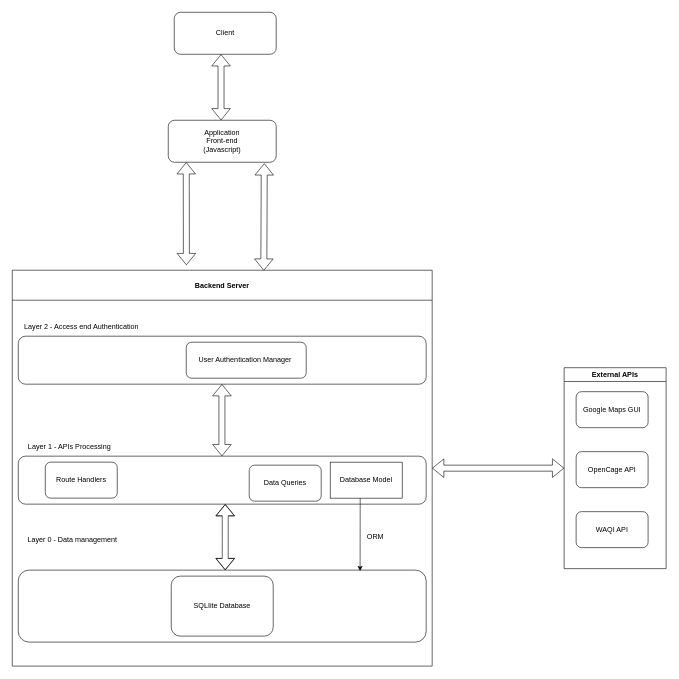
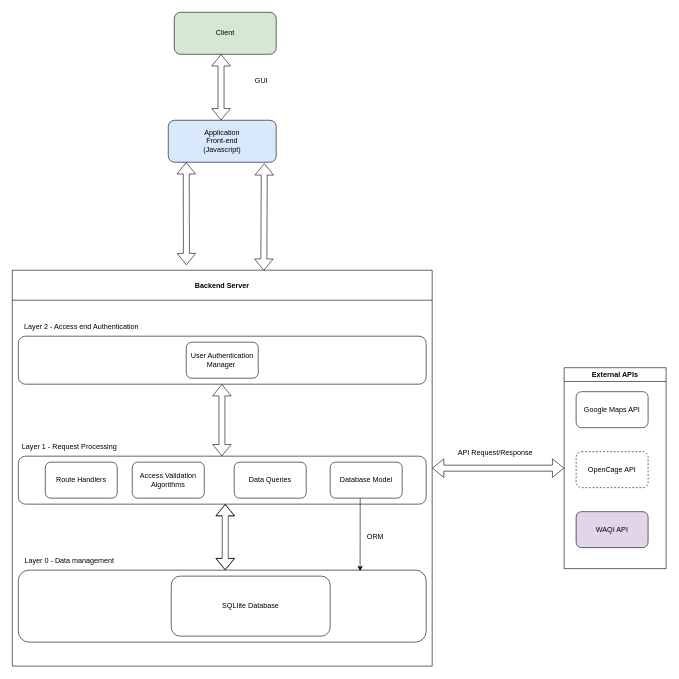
node "Client": fillcolor #ffffff -> #d5e8d4
node "GUI": added
node "Application Front-end (Javascript)": fillcolor #ffffff -> #dae8fc
node "User Authentication Manager": size 120x36 -> 72x36
node "Google Maps GUI": label "Google Maps GUI" -> "Google Maps API"
node "Layer 1 - APIs Processing": label "Layer 1 - APIs Processing" -> "Layer 1 - Request Processing"
node "API Request/Response": added
node "OpenCage API": style solid -> dashed
node "Access Validation Algorithms": added
node "Database Model": shape rectangle -> rounded rectangle
node "Data Queries": moved (285, 483) -> (270, 480)
node "WAQI API": fillcolor #ffffff -> #e1d5e7
node "Layer 0 - Data management": moved (72, 540) -> (69, 561)
node "SQLIite Database": size 102x60 -> 159x60
